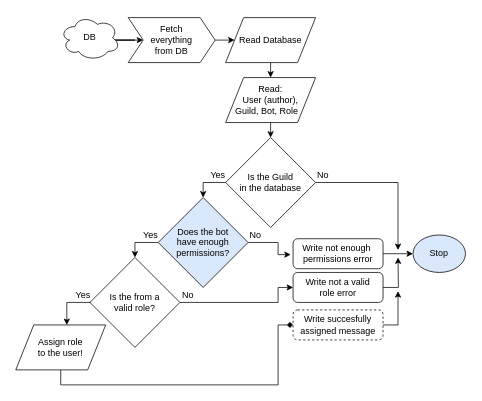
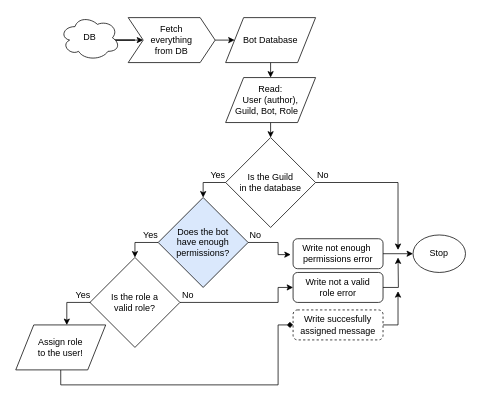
node "Read Database": label "Read Database" -> "Bot Database"
node "Stop": fillcolor #dae8fc -> #ffffff
node "Is the from a valid role?": label "Is the from a valid role?" -> "Is the role a valid role?"
